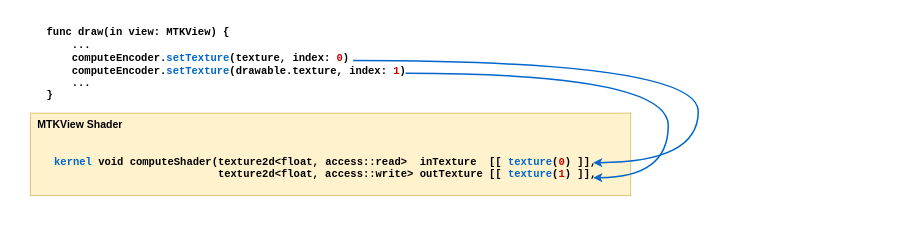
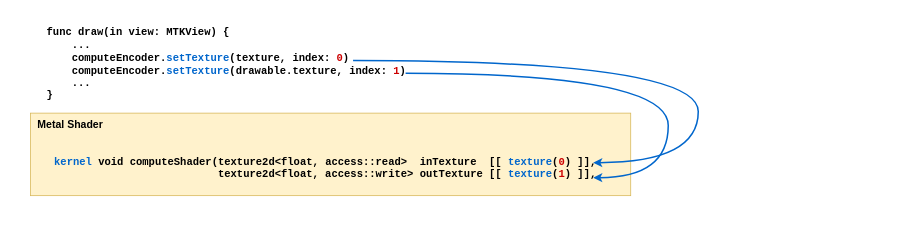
node "MTKView Shader": label "MTKView Shader" -> "Metal Shader"
